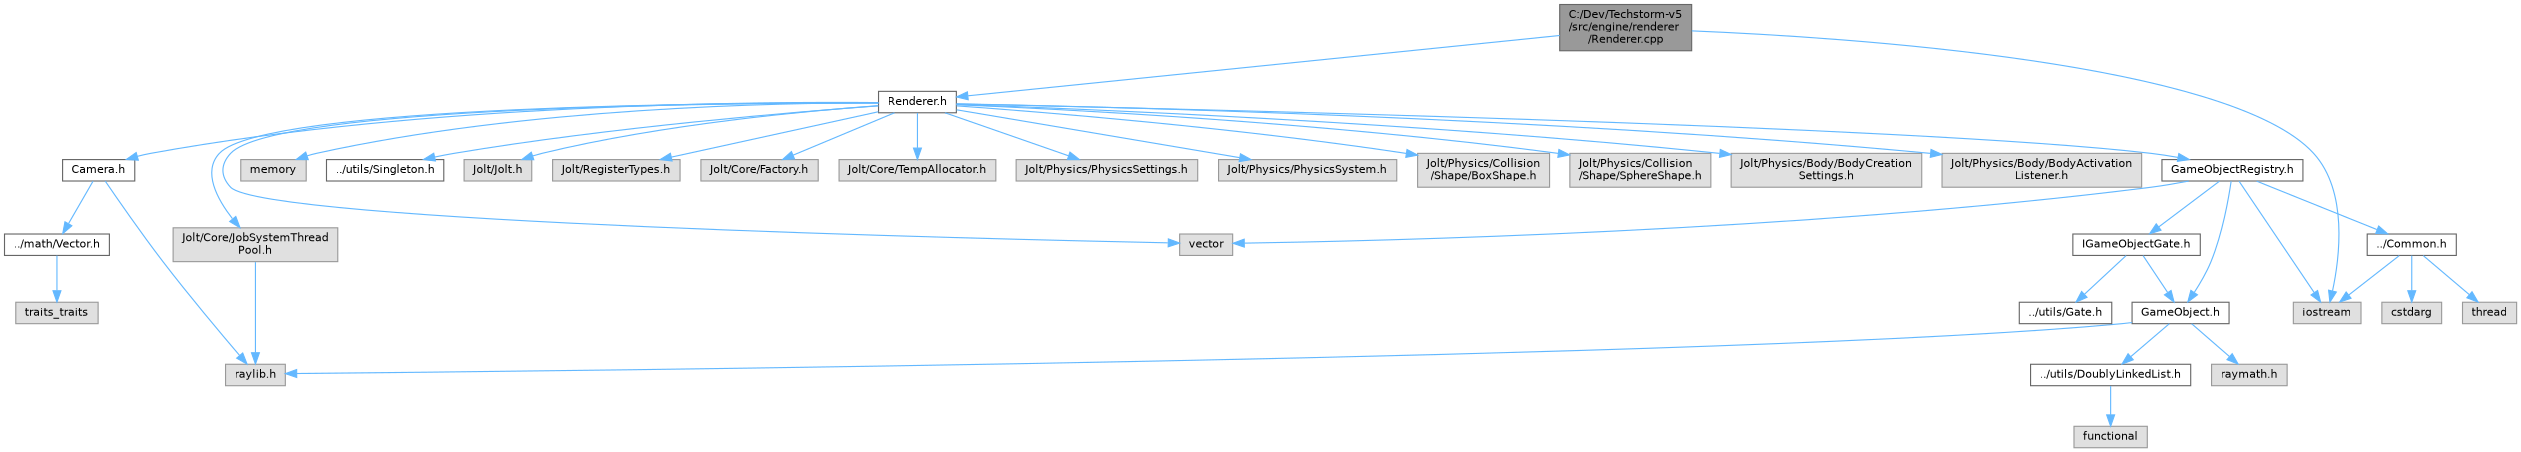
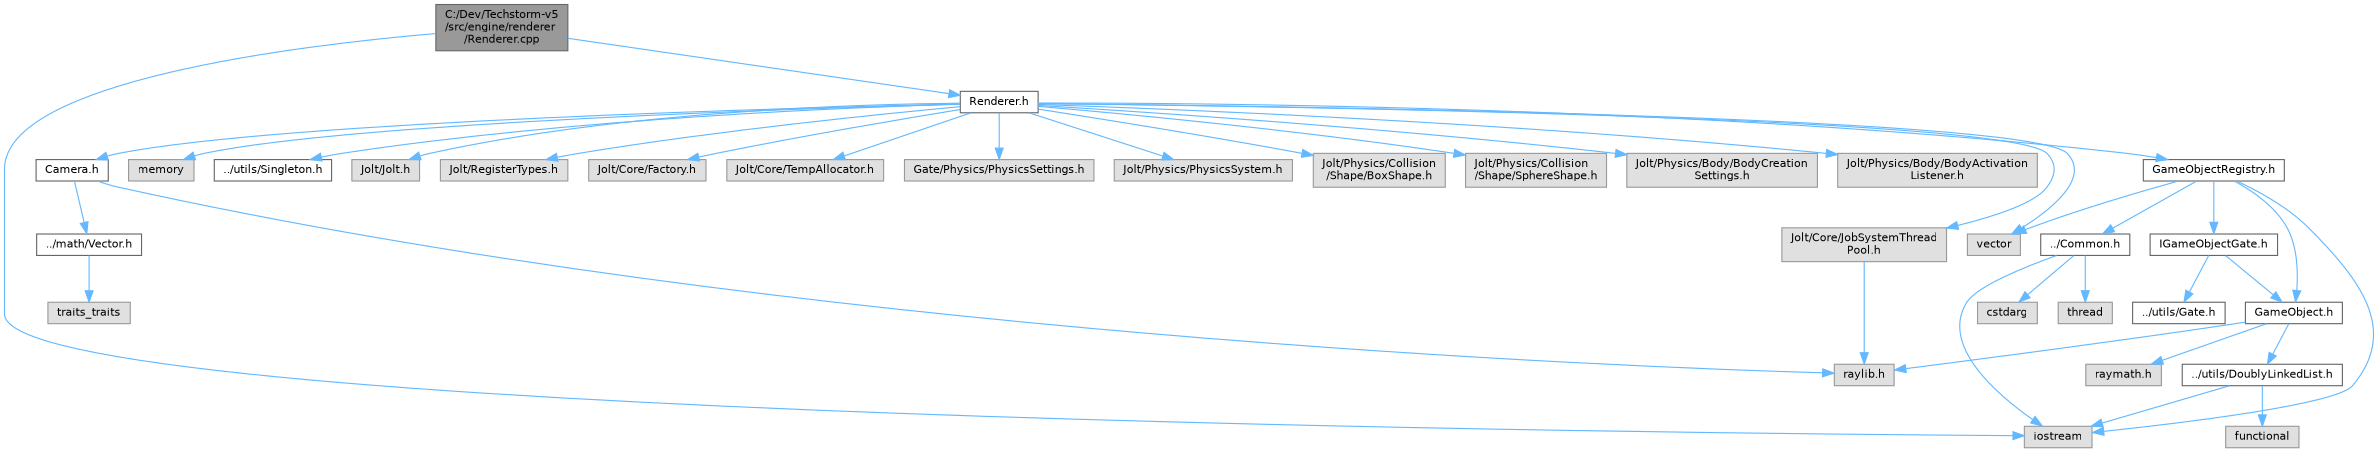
node "Jolt/Physics/PhysicsSettings.h": label "Jolt/Physics/PhysicsSettings.h" -> "Gate/Physics/PhysicsSettings.h"
edge "../utils/DoublyLinkedList.h" -> "iostream": added
